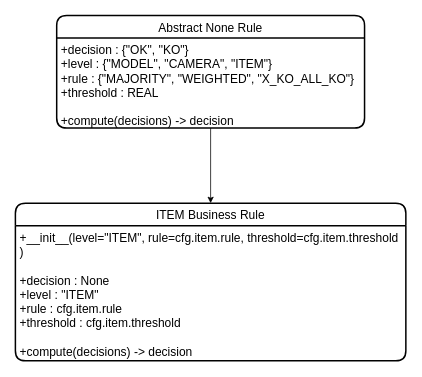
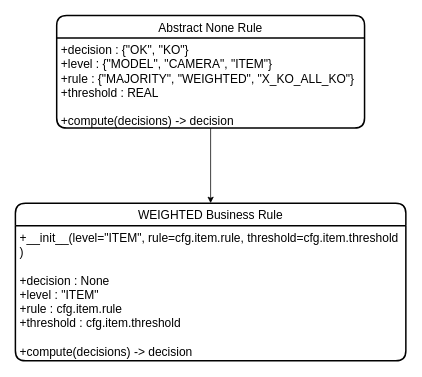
node "ITEM Business Rule": label "ITEM Business Rule" -> "WEIGHTED Business Rule"
